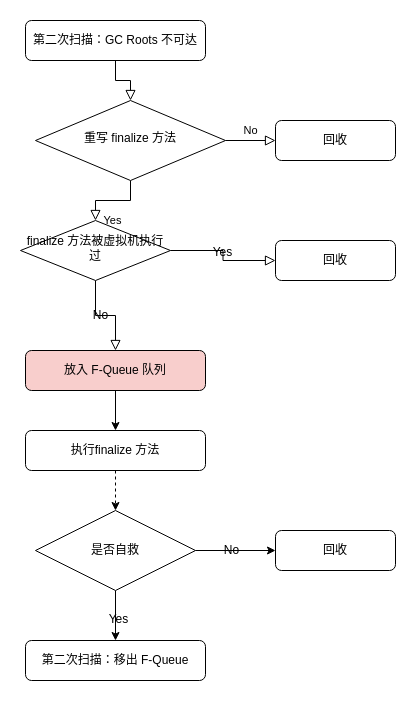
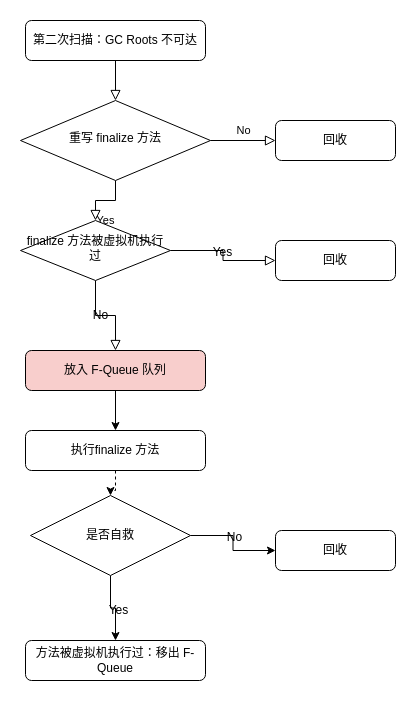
node "重写 finalize 方法": moved (131, 141) -> (116, 141)
node "是否自救": moved (116, 551) -> (111, 536)
node "第二次扫描：移出 F-Queue": label "第二次扫描：移出 F-Queue" -> "方法被虚拟机执行过：移出 F-Queue"
